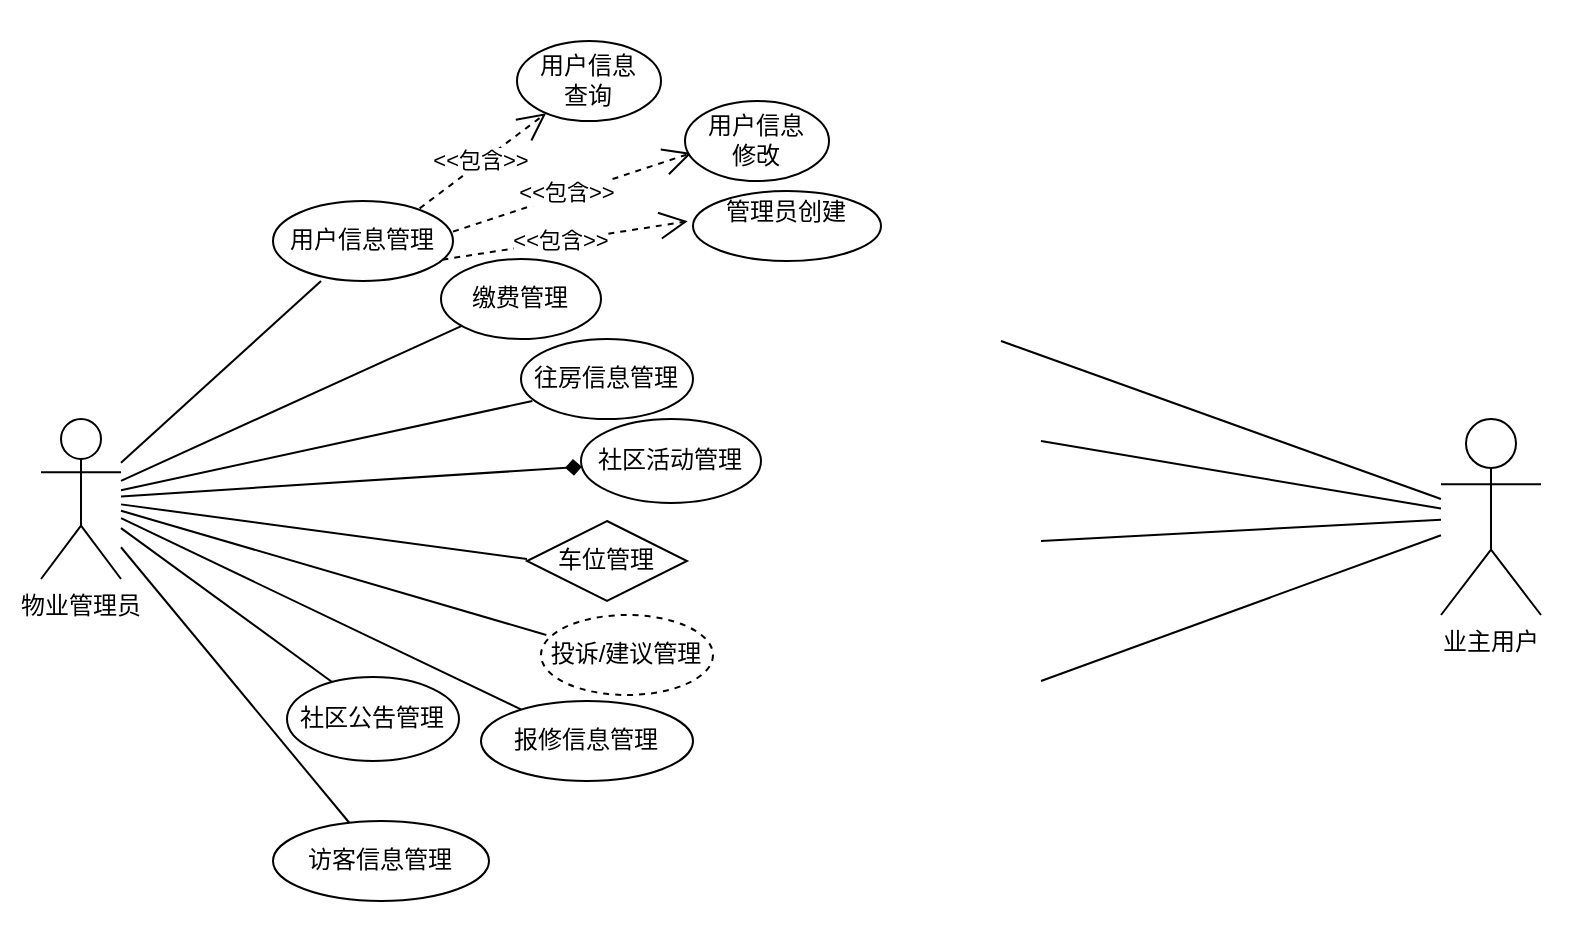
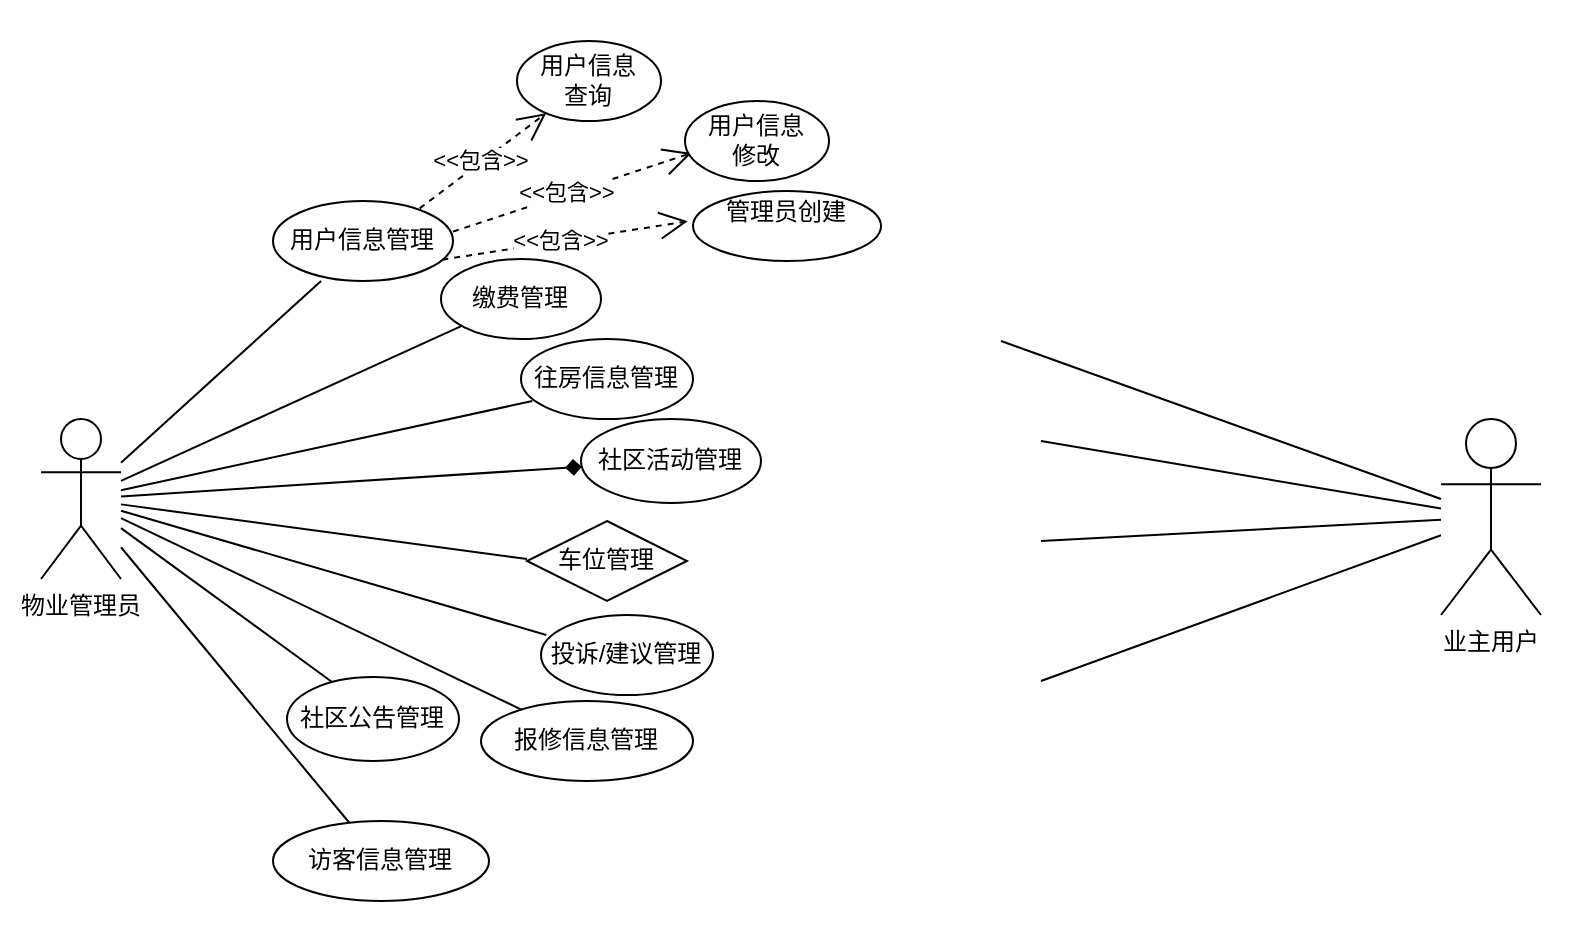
node "投诉/建议管理": style dashed -> solid
